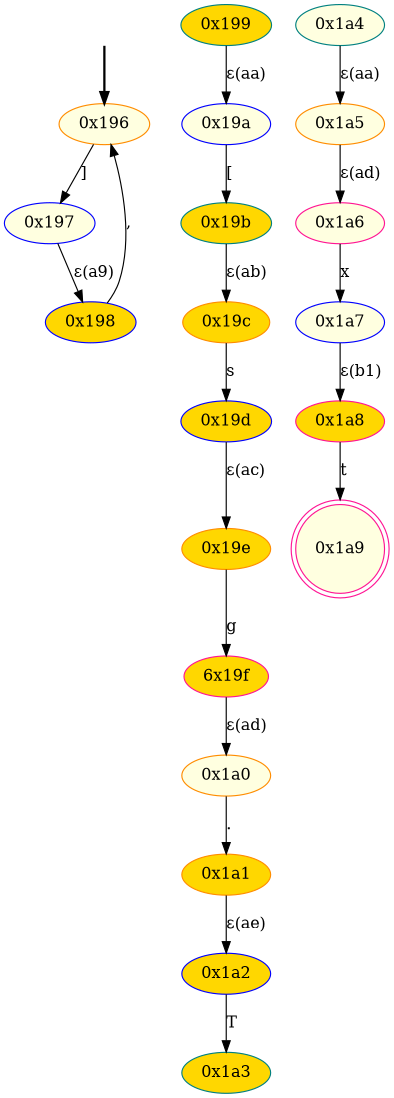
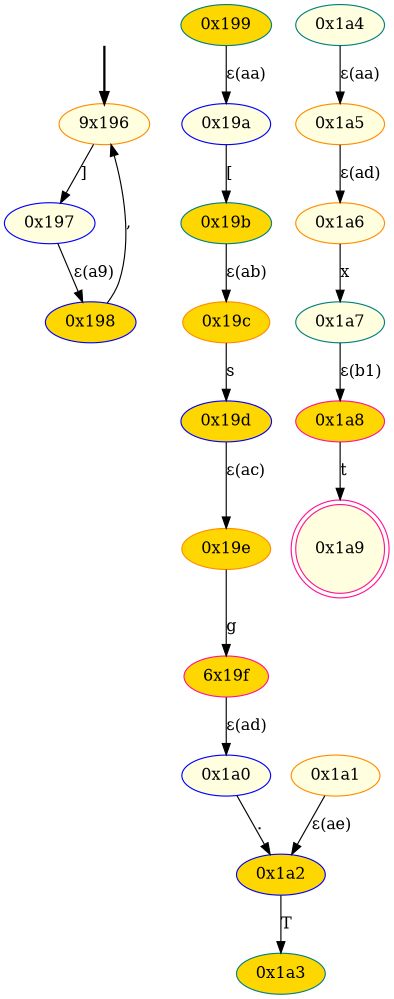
node "0x196": label "0x196" -> "9x196"
node "0x1a6": color deeppink -> darkorange
node "0x1a7": color blue -> teal
node "0x1a0": color darkorange -> blue
edge "0x1a0" -> "0x1a1": now "0x1a0" -> "0x1a2"
node "0x1a1": fillcolor gold -> lightyellow
